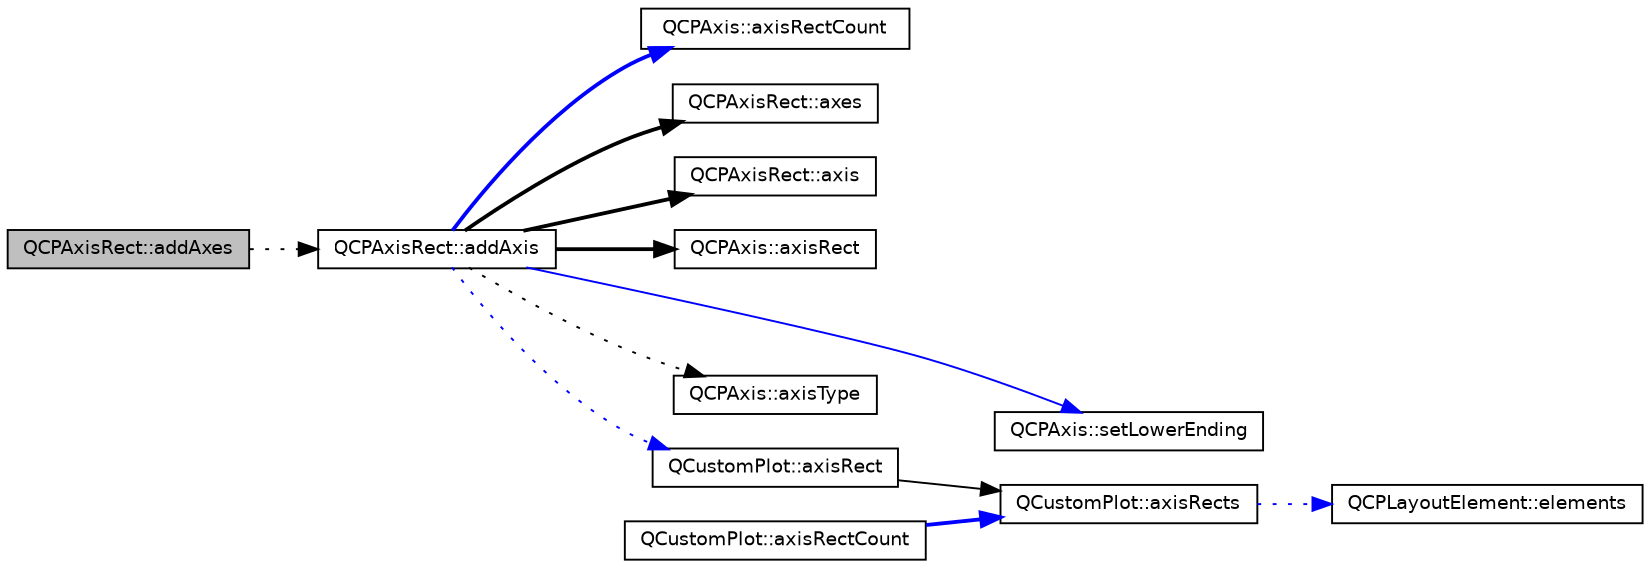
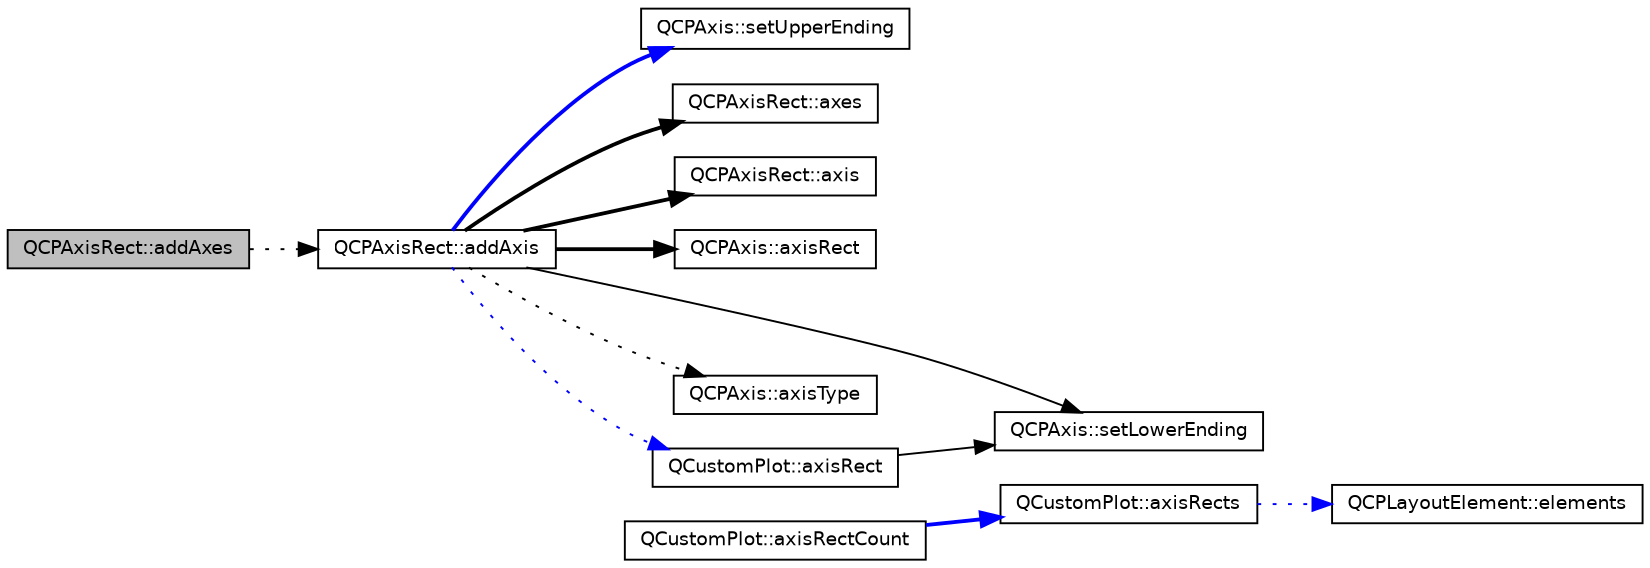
node "QCPAxis::axisRectCount": label "QCPAxis::axisRectCount" -> "QCPAxis::setUpperEnding"
edge "QCPAxisRect::addAxis" -> "QCPAxis::setLowerEnding": color blue -> black
edge "QCustomPlot::axisRect" -> "QCustomPlot::axisRects": now "QCustomPlot::axisRect" -> "QCPAxis::setLowerEnding"
